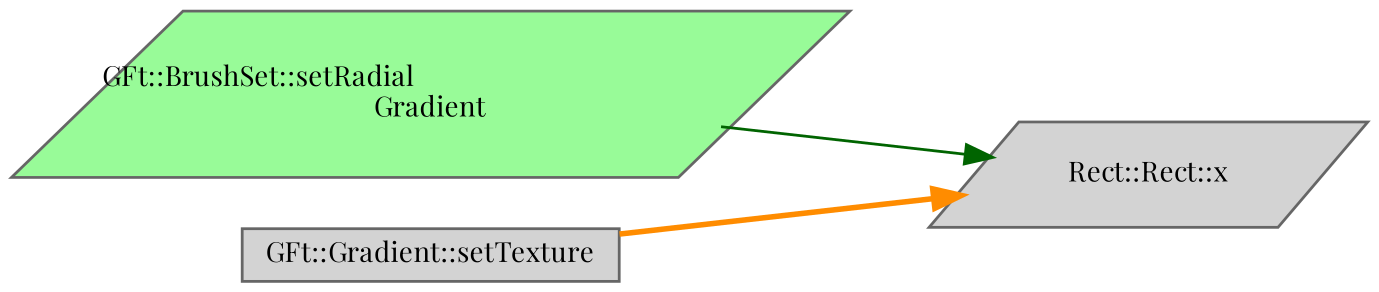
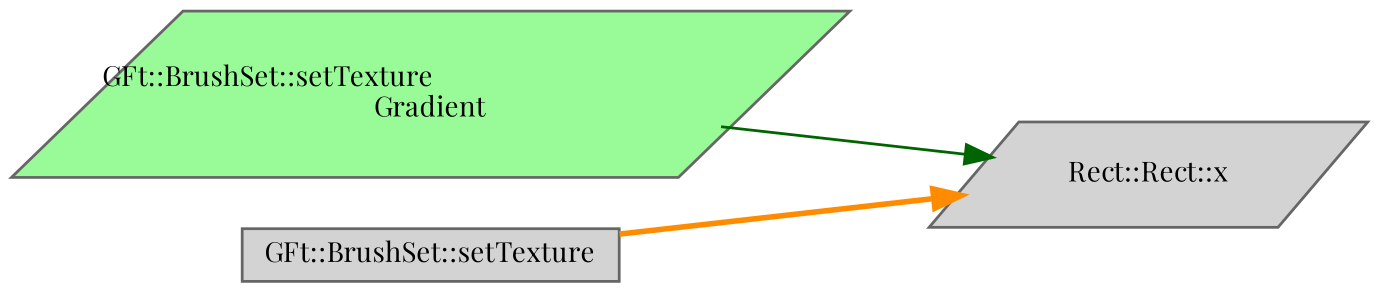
node "GFt::BrushSet::setRadial Gradient": label "GFt::BrushSet::setRadial Gradient" -> "GFt::BrushSet::setTexture Gradient"
node "GFt::Gradient::setTexture": label "GFt::Gradient::setTexture" -> "GFt::BrushSet::setTexture"
